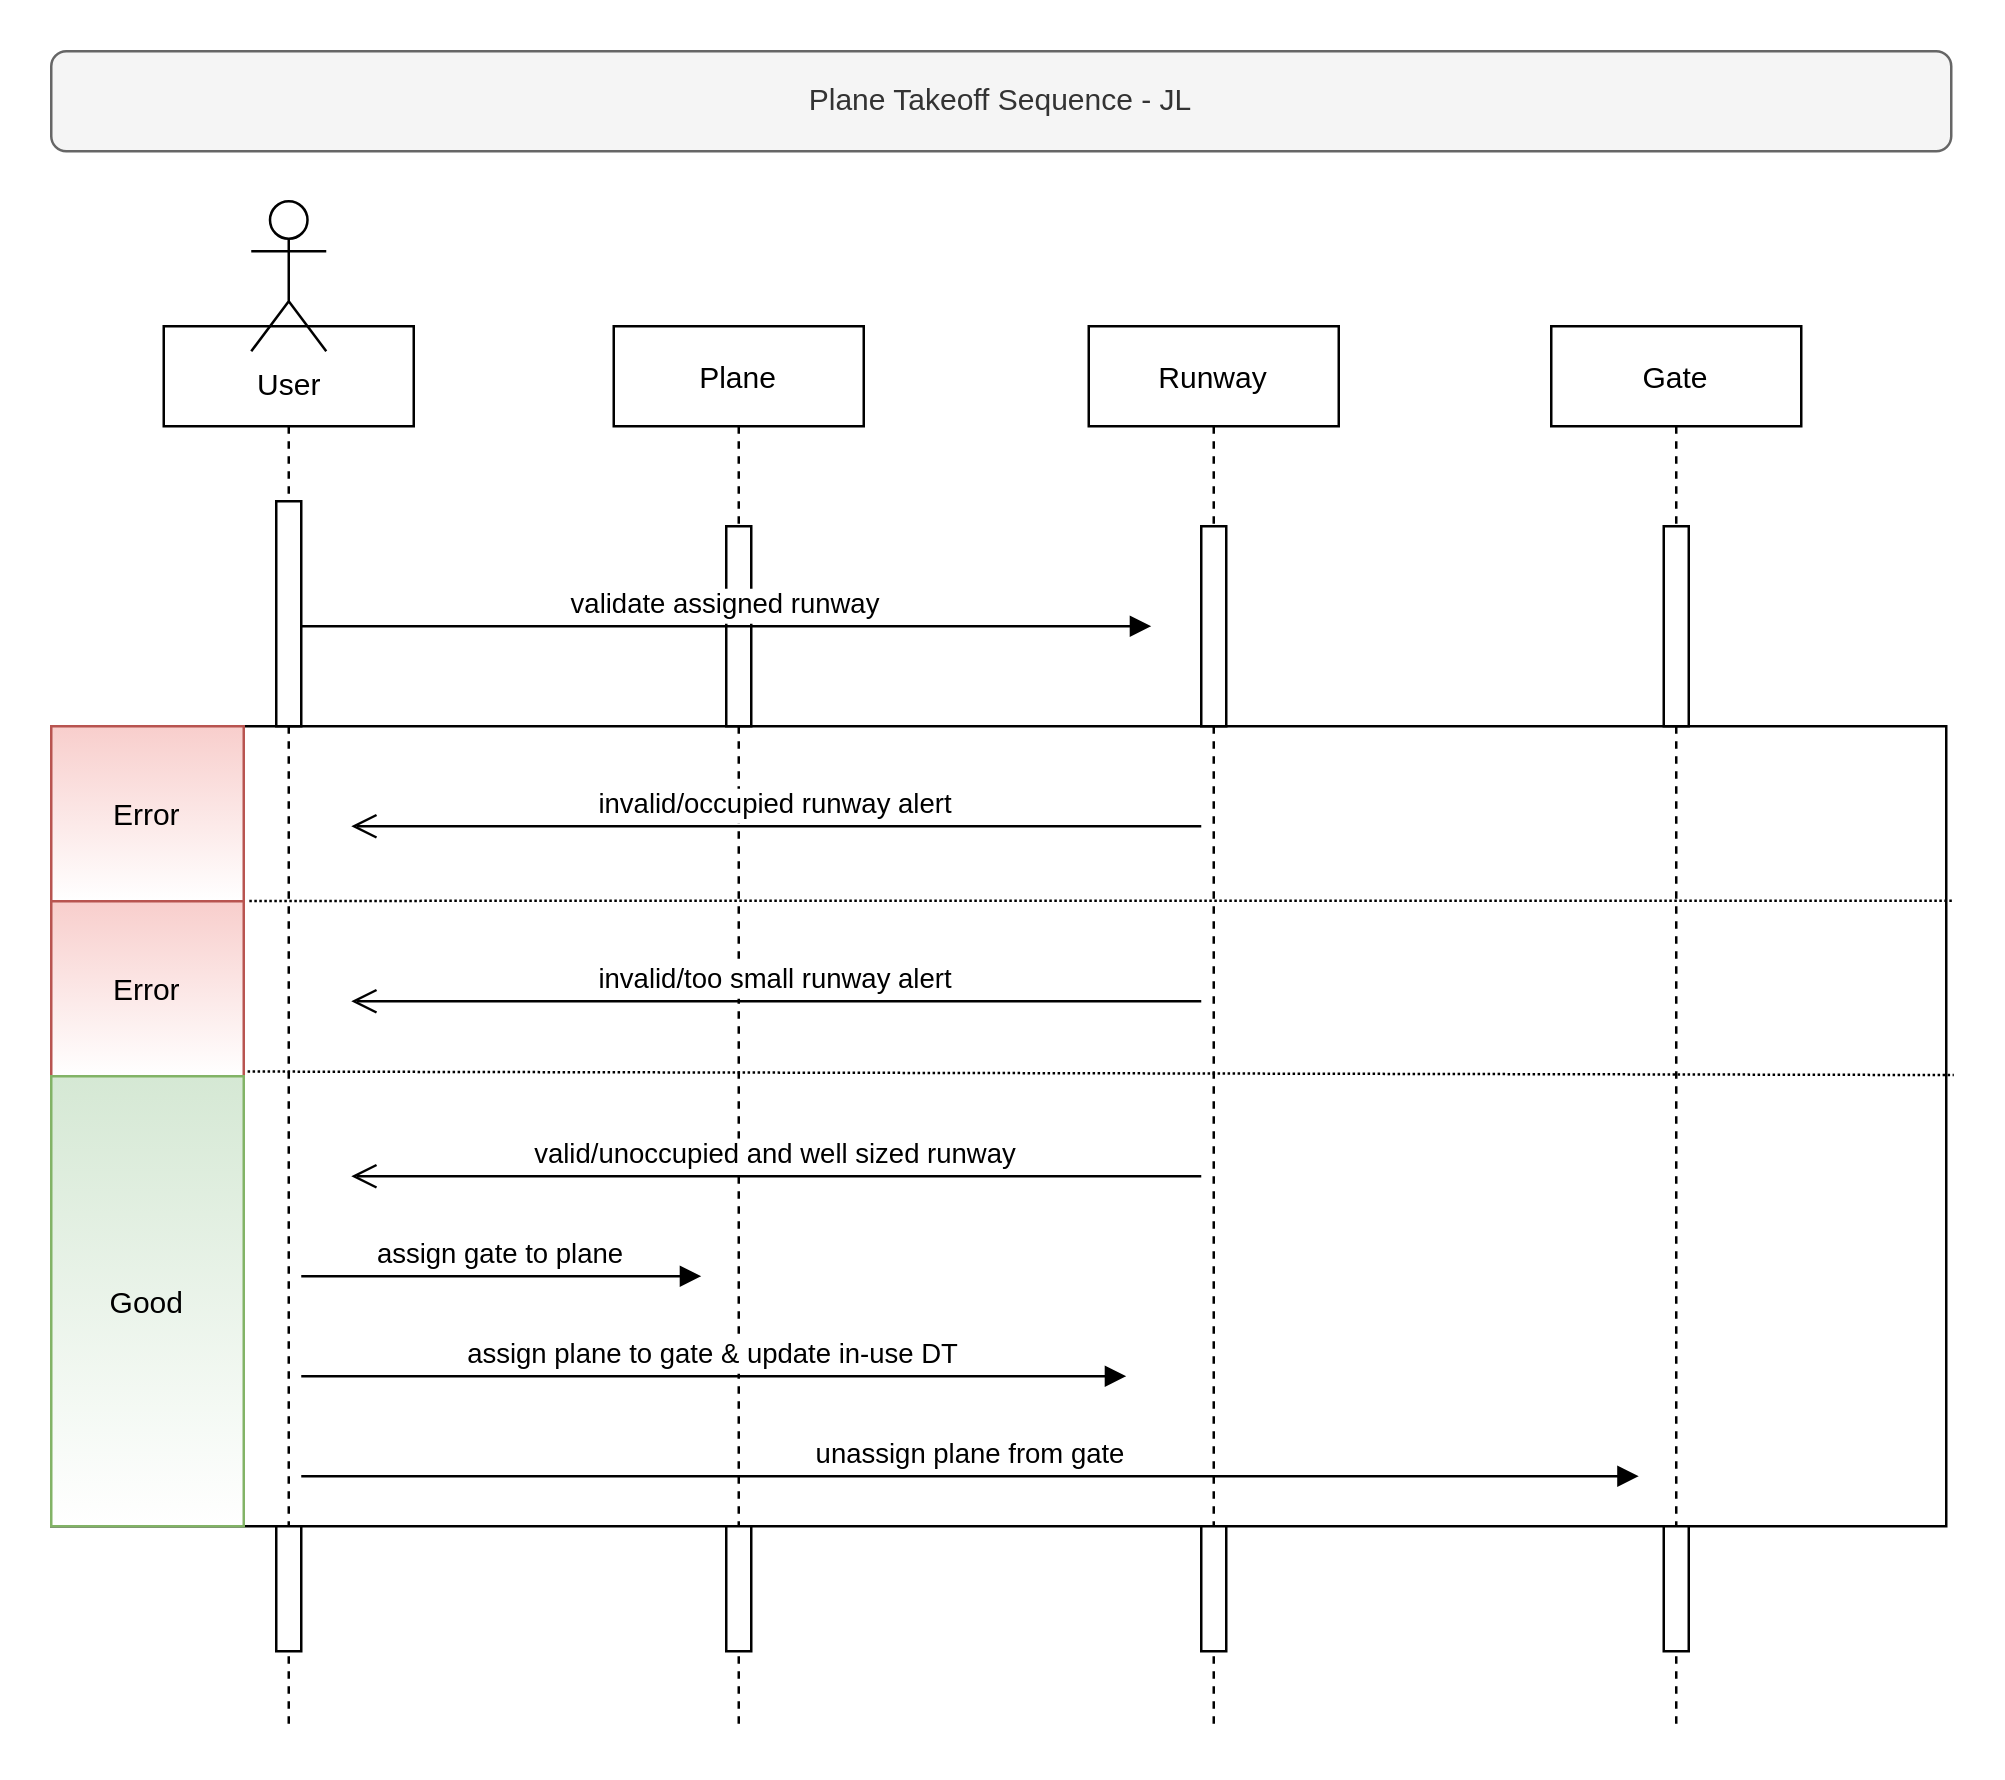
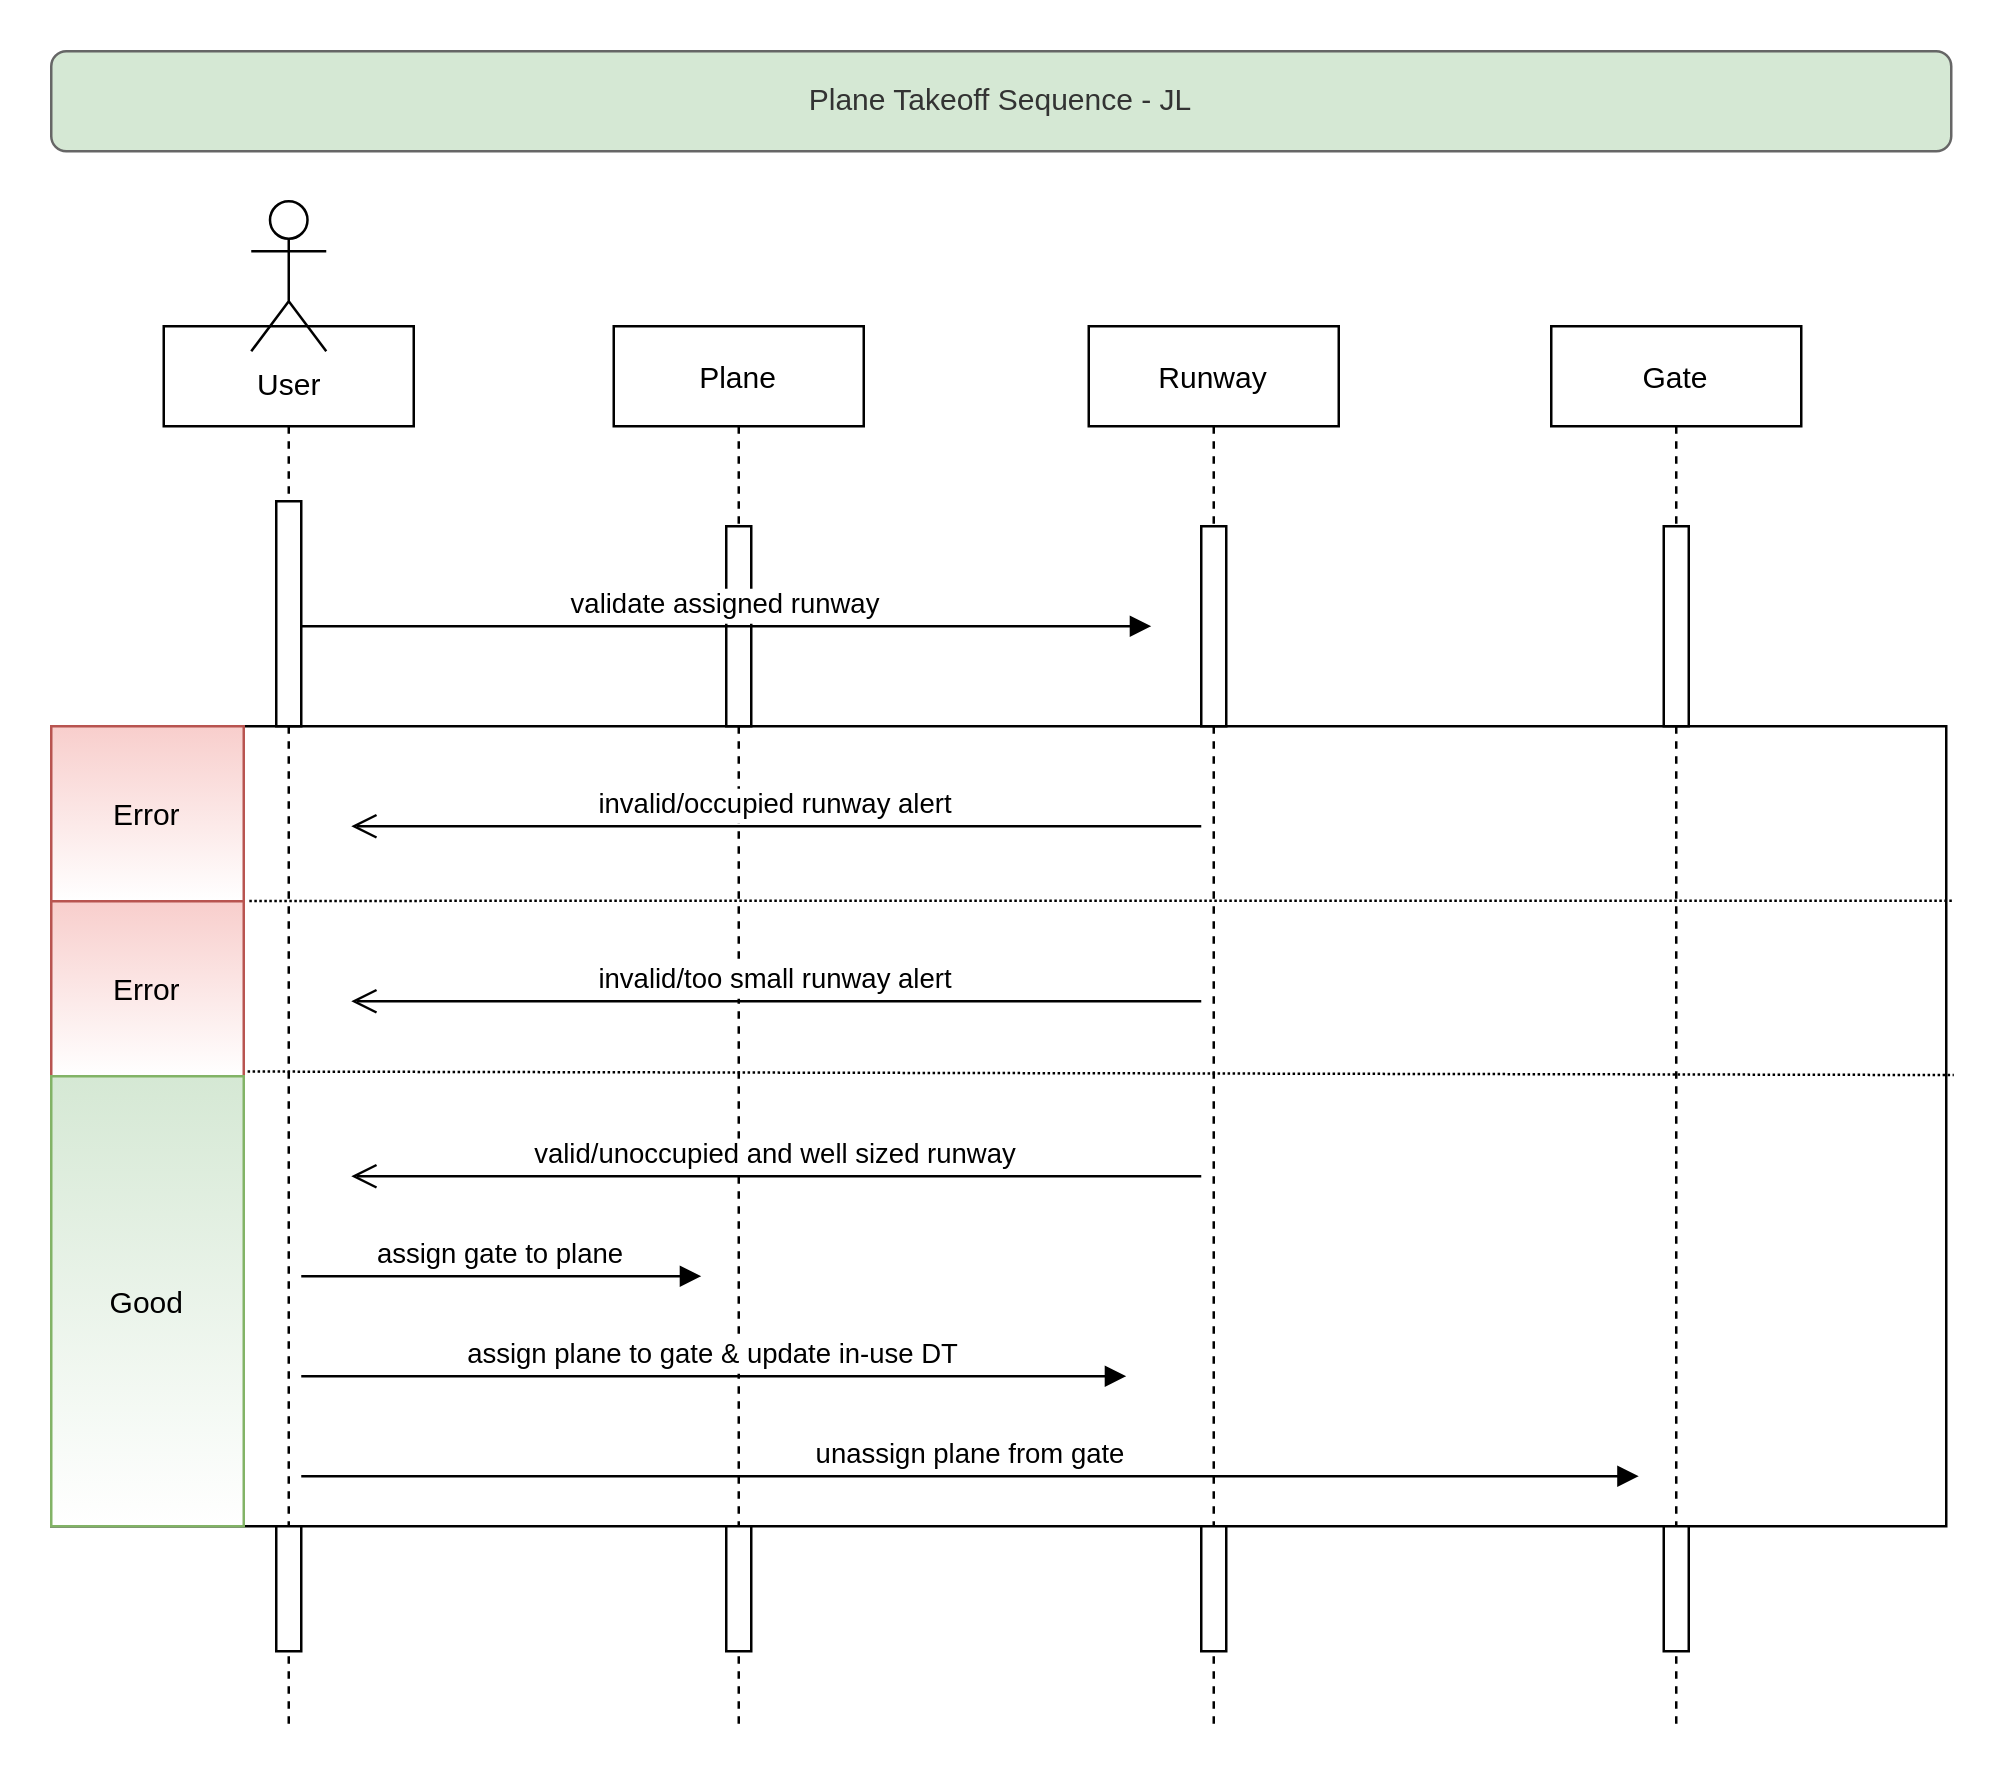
node "Plane Takeoff Sequence - JL": fillcolor #f5f5f5 -> #d5e8d4
